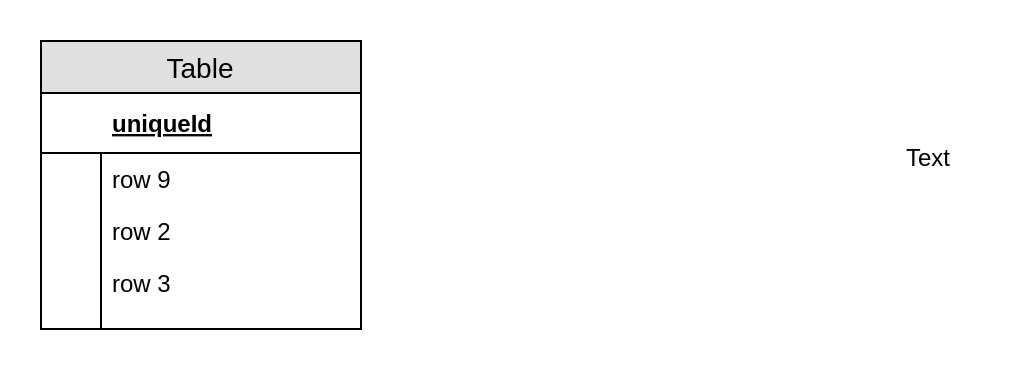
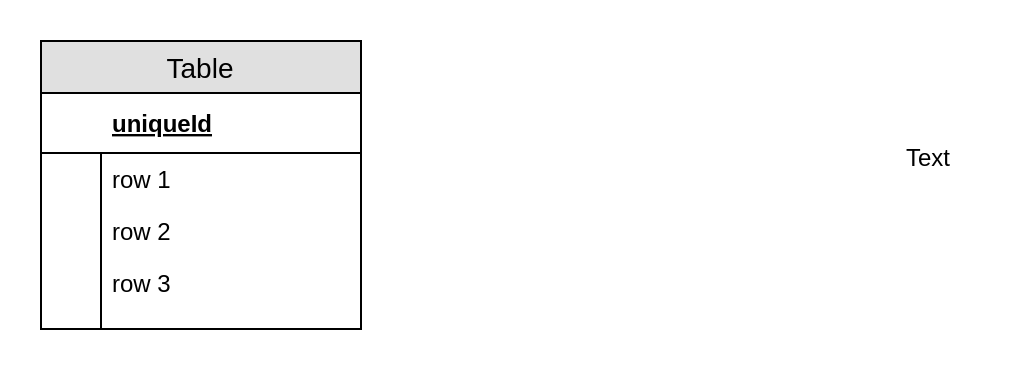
node "row 9": label "row 9" -> "row 1"
